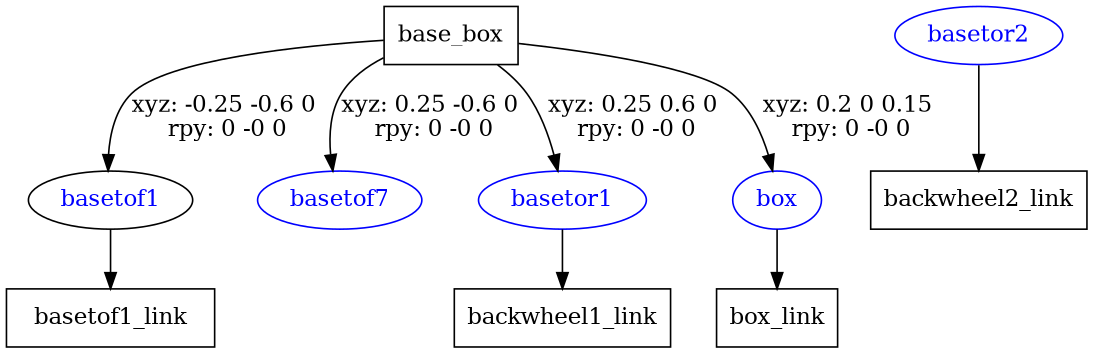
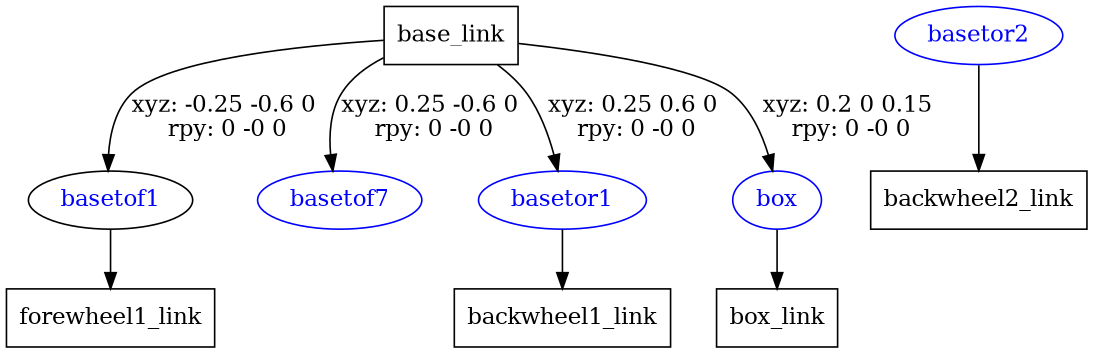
node "base_box": label "base_box" -> "base_link"
node "basetof1_link": label "basetof1_link" -> "forewheel1_link"
